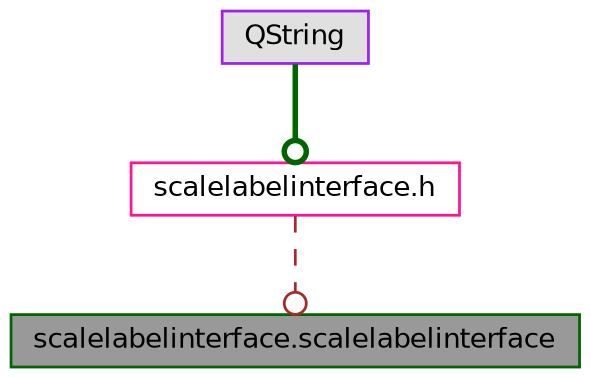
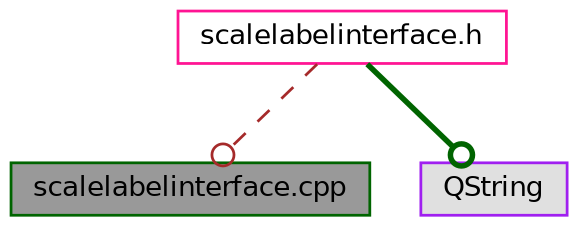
edge "QString" -> "scalelabelinterface.h": reversed
node "scalelabelinterface.scalelabelinterface": label "scalelabelinterface.scalelabelinterface" -> "scalelabelinterface.cpp"
